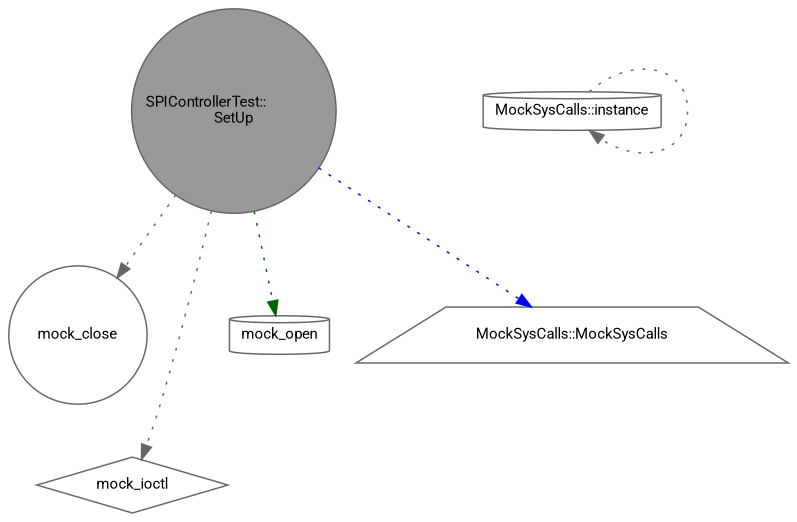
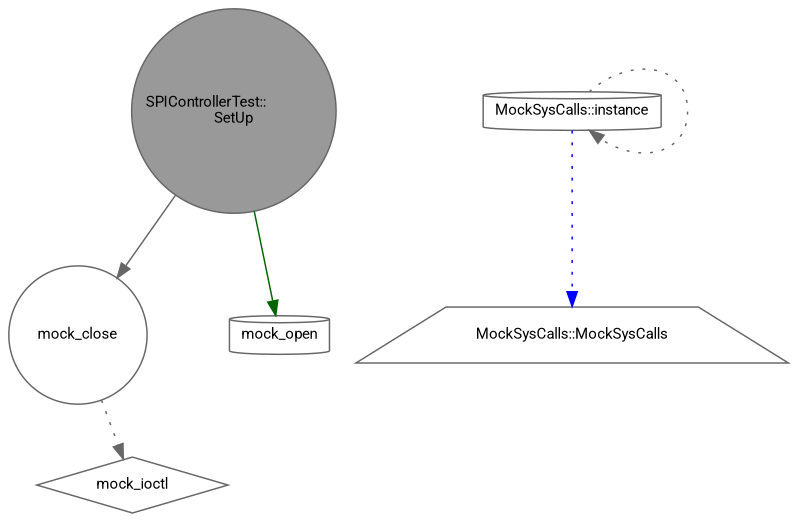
edge "SPIControllerTest:: SetUp" -> "mock_close": style dotted -> solid
edge "SPIControllerTest:: SetUp" -> "MockSysCalls::MockSysCalls": now "MockSysCalls::instance" -> "MockSysCalls::MockSysCalls"
edge "SPIControllerTest:: SetUp" -> "mock_open": style dotted -> solid
edge "SPIControllerTest:: SetUp" -> "mock_ioctl": now "mock_close" -> "mock_ioctl"
